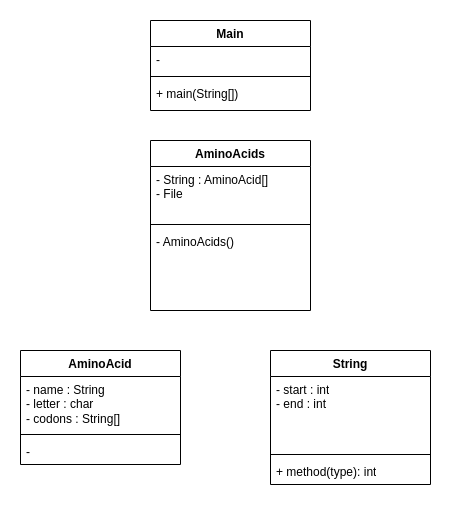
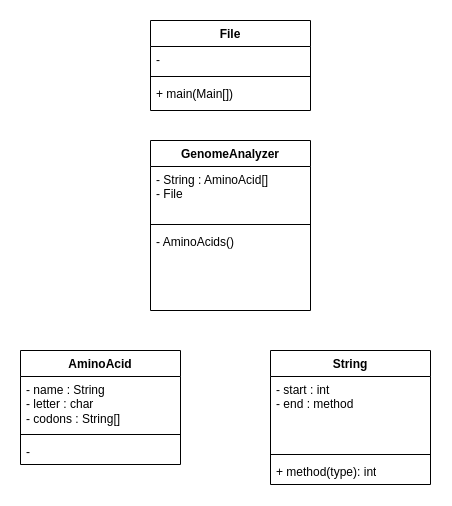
node "Main": label "Main" -> "File"
node "+ main(String[])": label "+ main(String[])" -> "+ main(Main[])"
node "AminoAcids": label "AminoAcids" -> "GenomeAnalyzer"
node "- start : int - end : int": label "- start : int - end : int" -> "- start : int - end : method"
